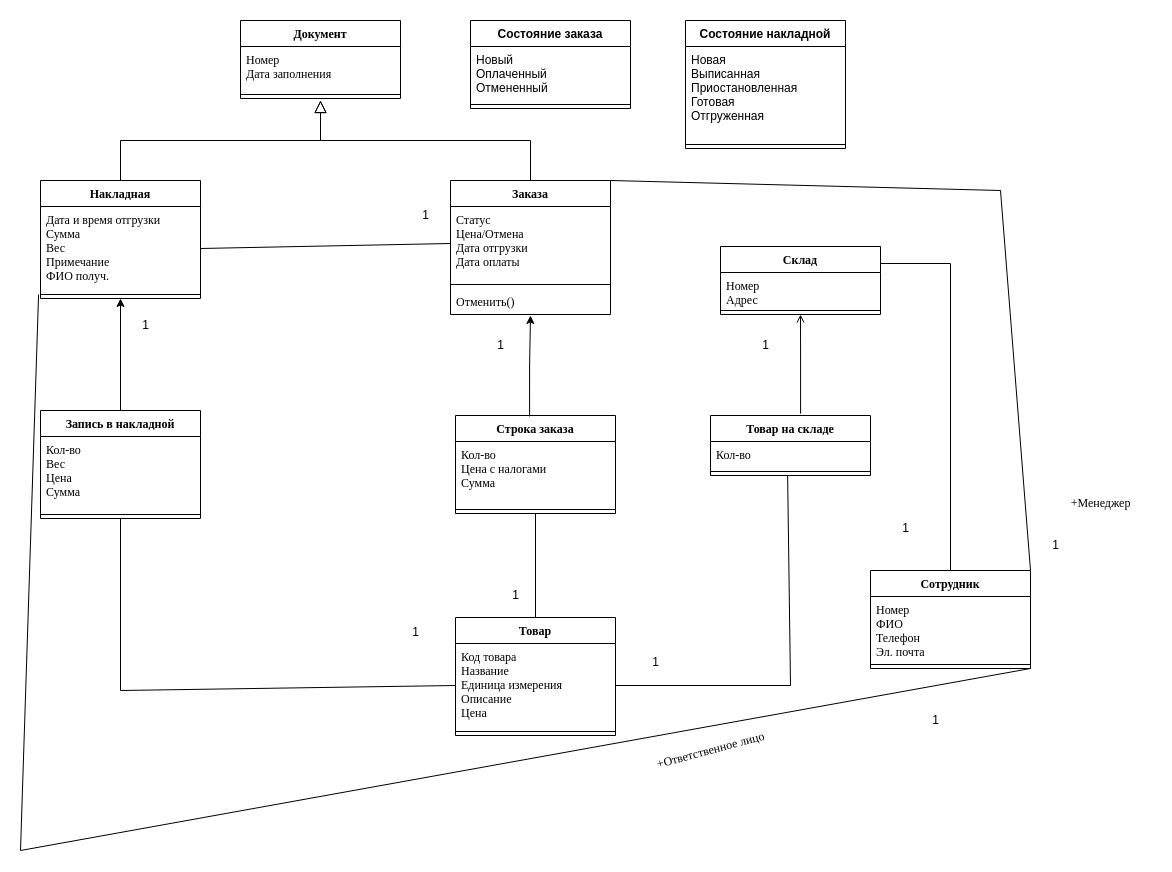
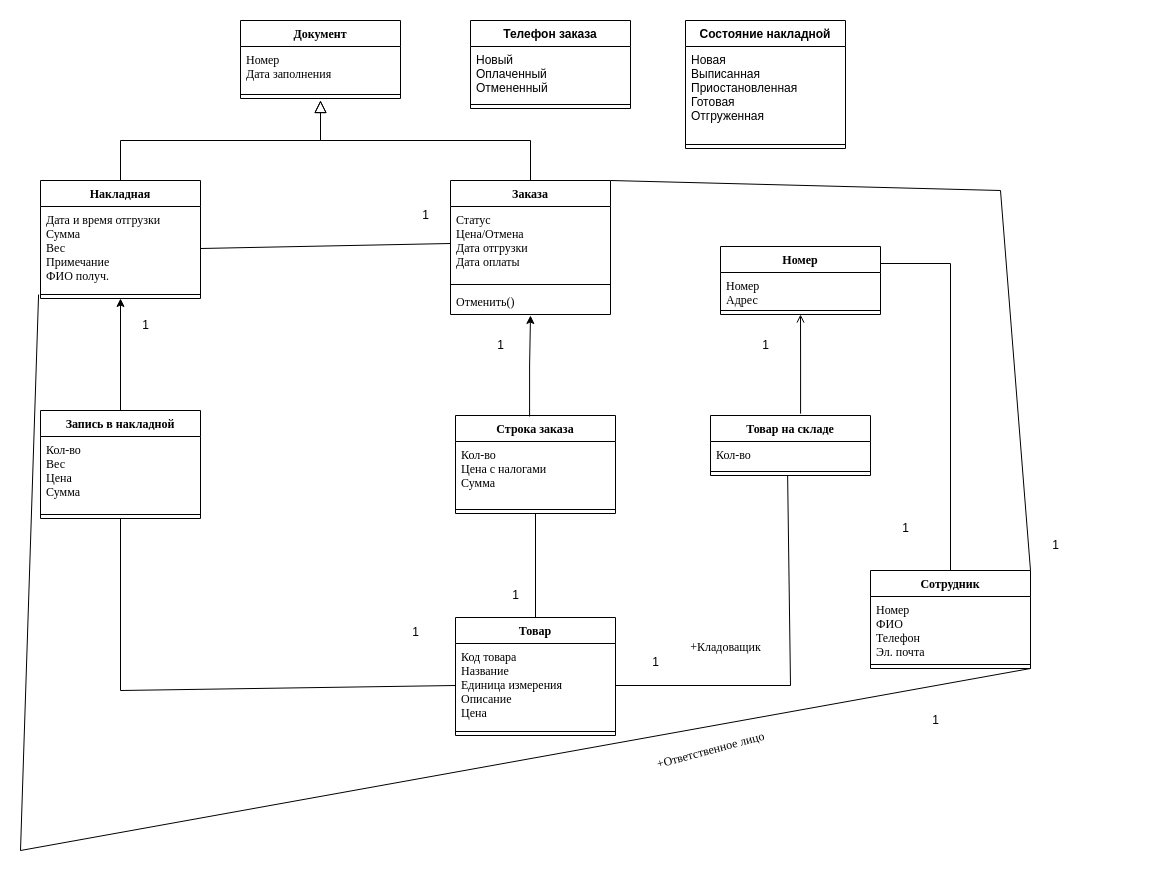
node "Состояние заказа": label "Состояние заказа" -> "Телефон заказа"
node "Склад": label "Склад" -> "Номер"
node "+Менеджер": removed
node "+Кладоващик": added
